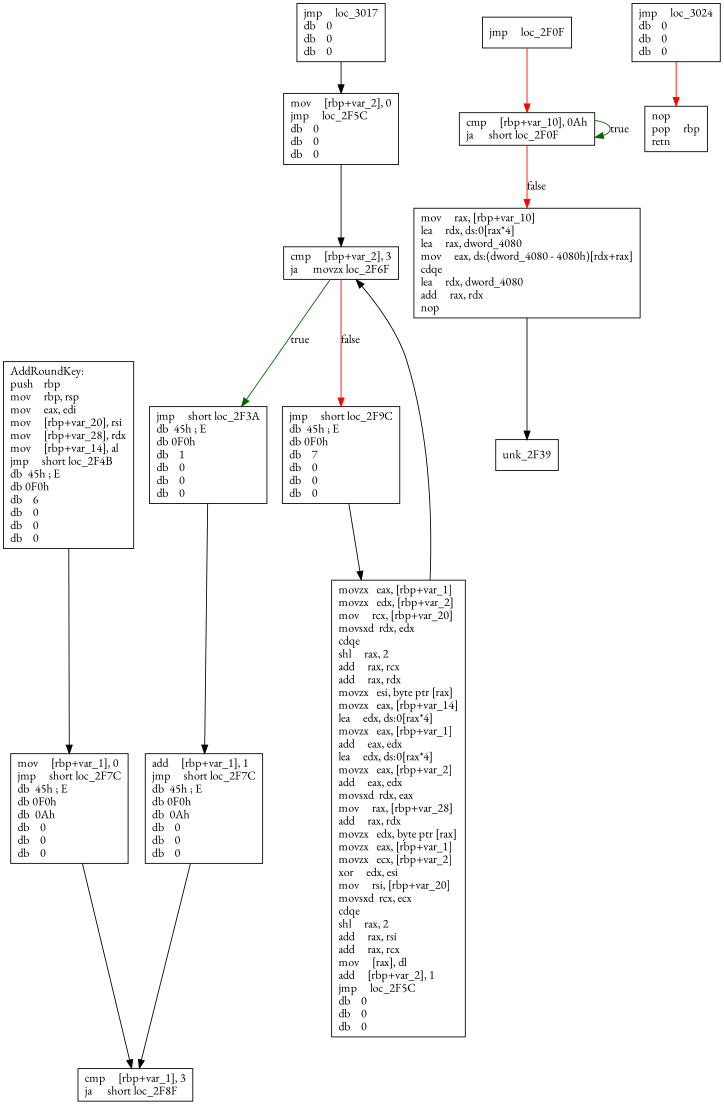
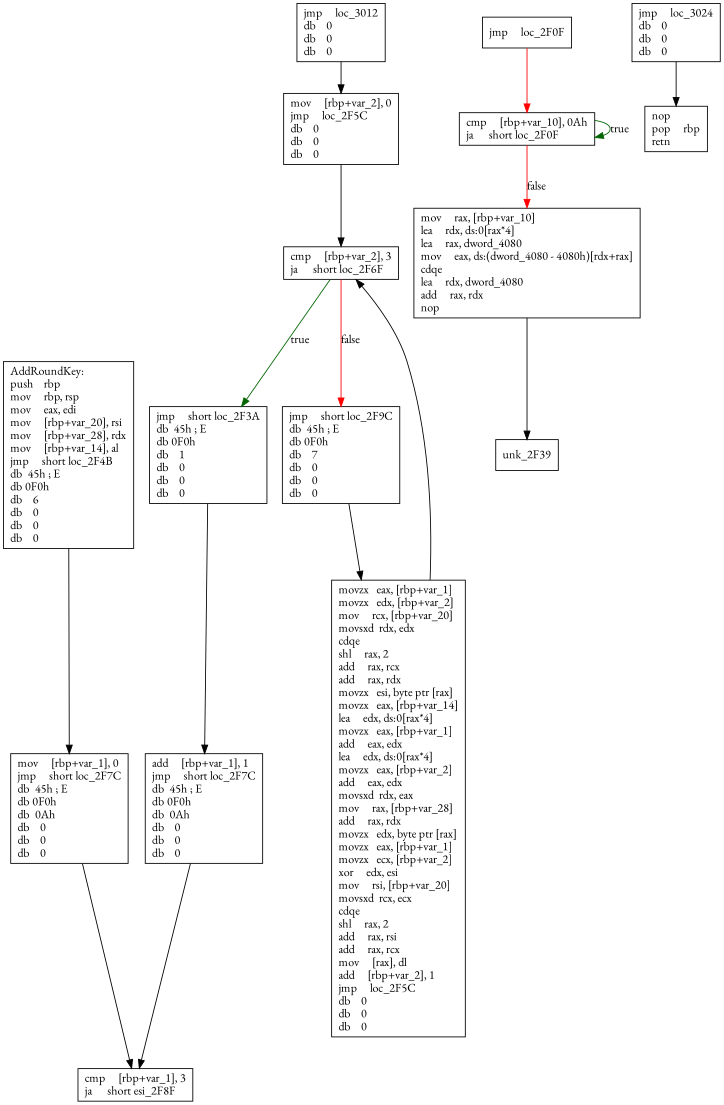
node "jmp     loc_3017 db    0 db    0 db    0": label "jmp     loc_3017 db    0 db    0 db    0" -> "jmp     loc_3012 db    0 db    0 db    0"
edge "jmp     loc_3024 db    0 db    0 db    0" -> "nop pop     rbp retn": color red -> black
node "cmp     [rbp+var_2], 3 ja      movzx loc_2F6F": label "cmp     [rbp+var_2], 3 ja      movzx loc_2F6F" -> "cmp     [rbp+var_2], 3 ja      short loc_2F6F"
node "cmp     [rbp+var_1], 3 ja      short loc_2F8F": label "cmp     [rbp+var_1], 3 ja      short loc_2F8F" -> "cmp     [rbp+var_1], 3 ja      short esi_2F8F"
